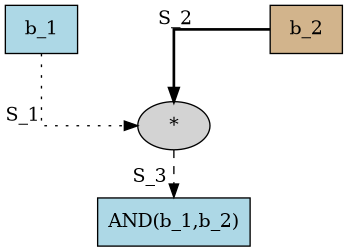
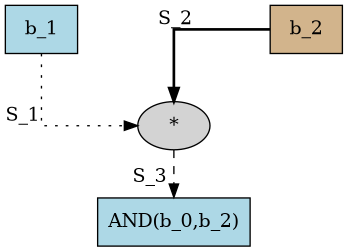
node "AND(b_1,b_2)": label "AND(b_1,b_2)" -> "AND(b_0,b_2)"
